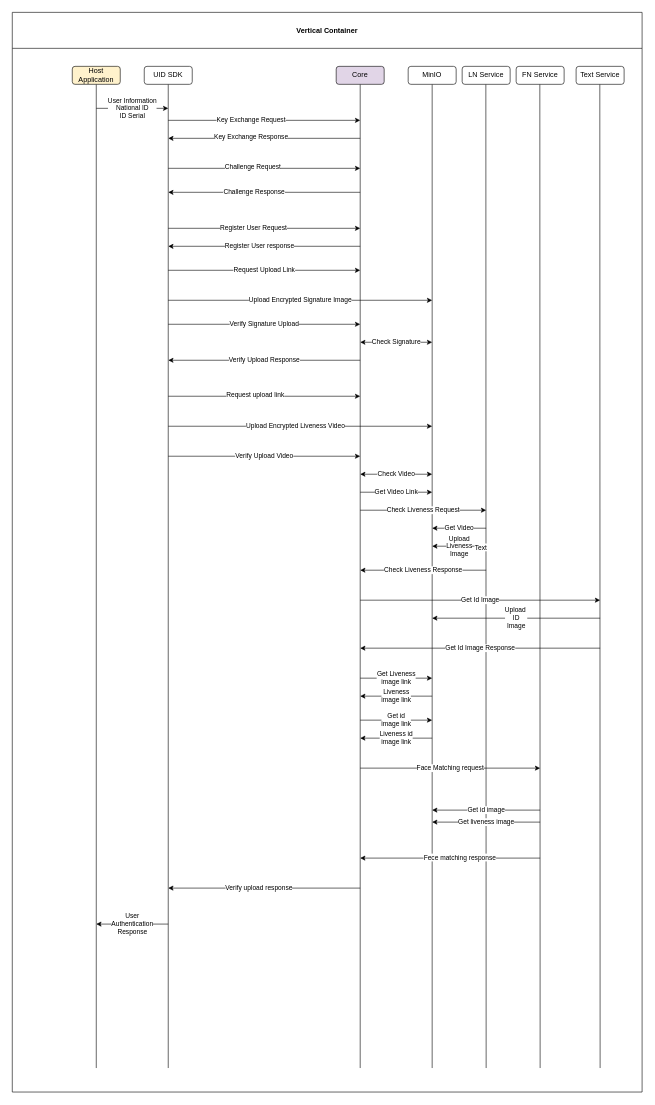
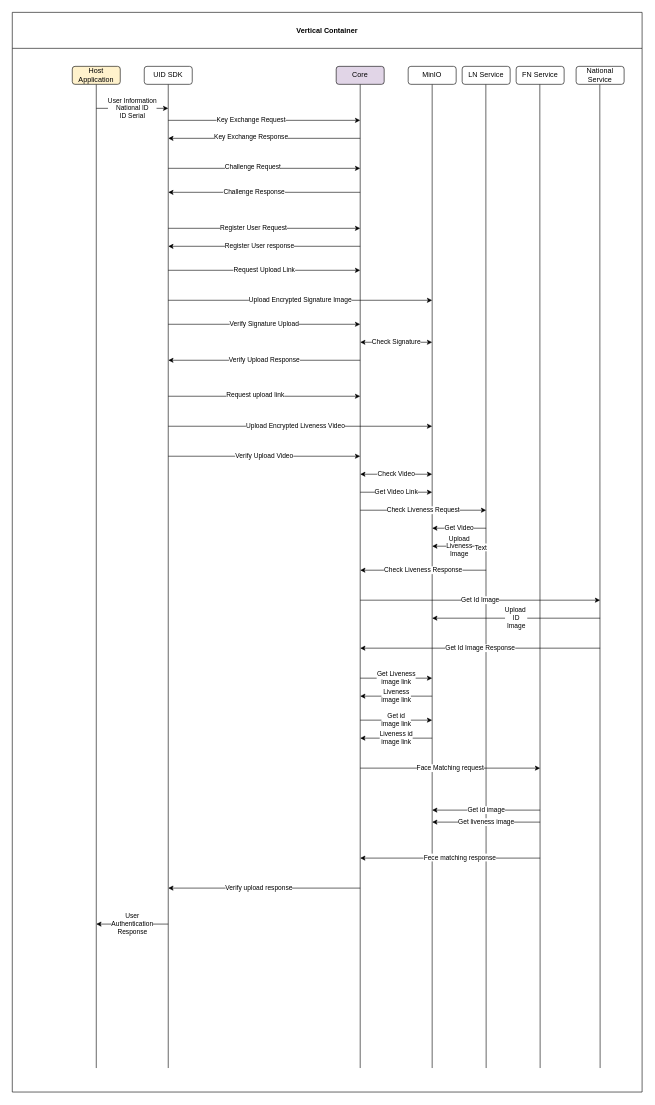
node "Text Service": label "Text Service" -> "National Service"
